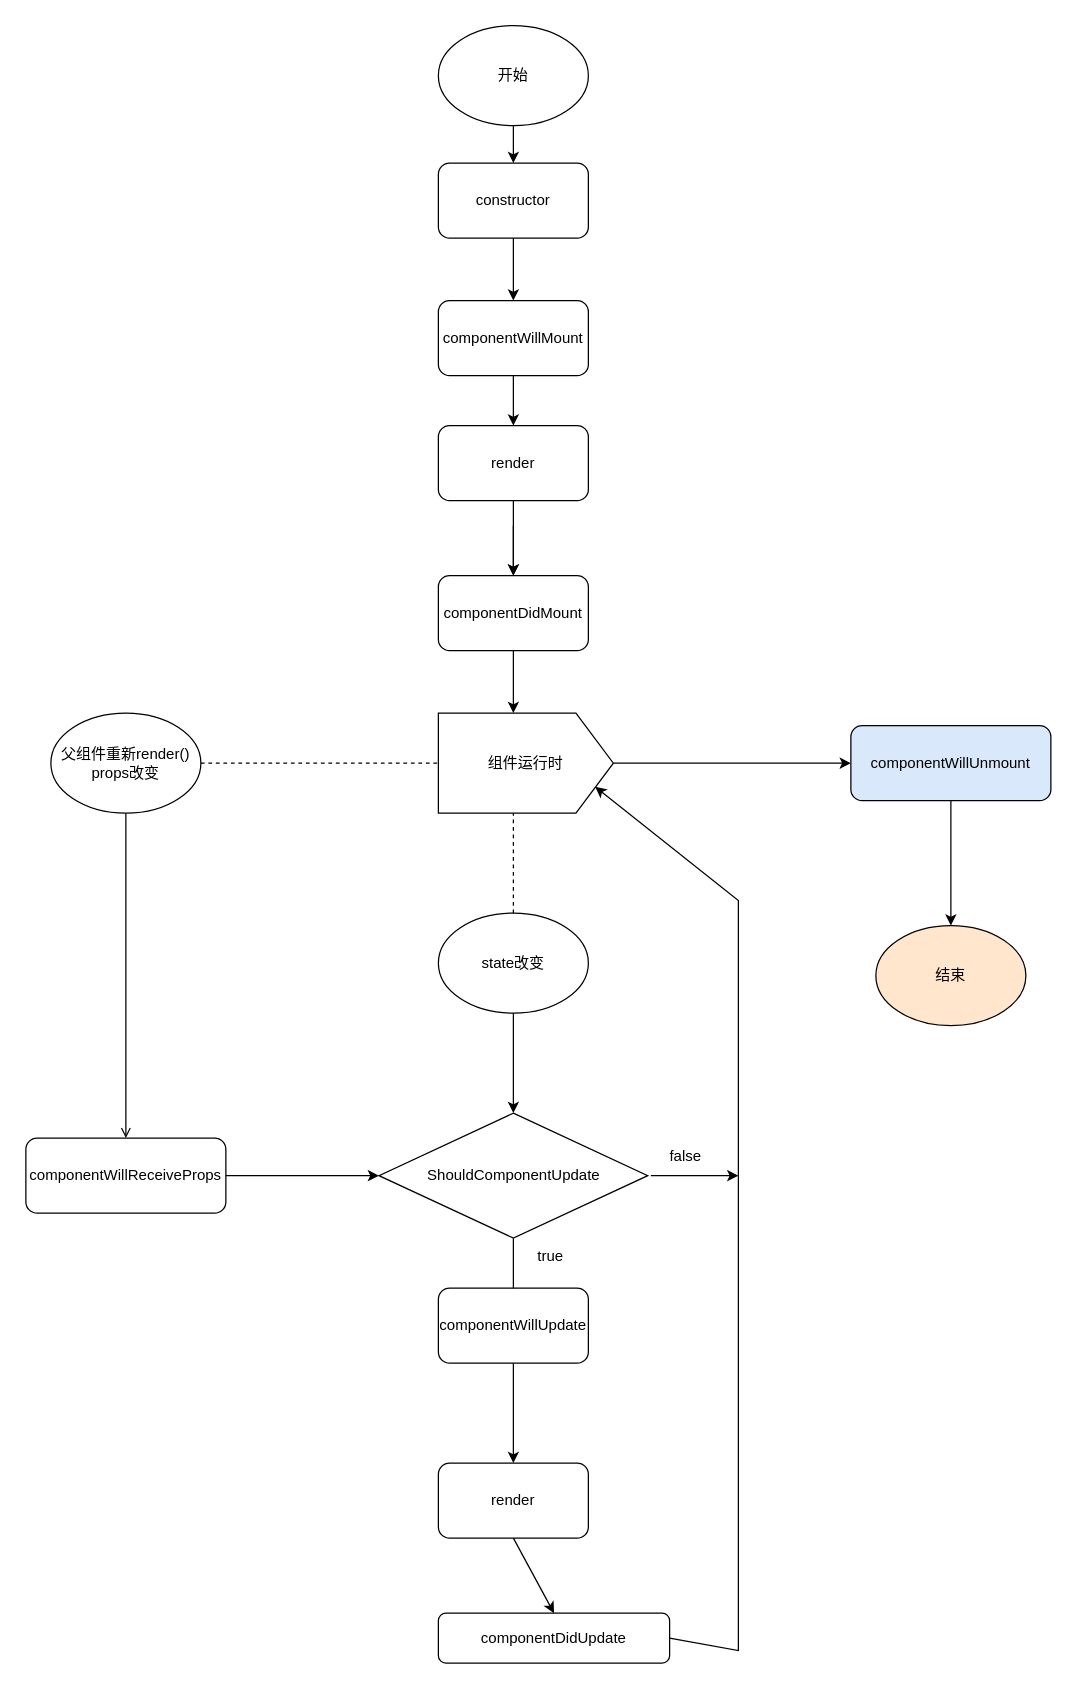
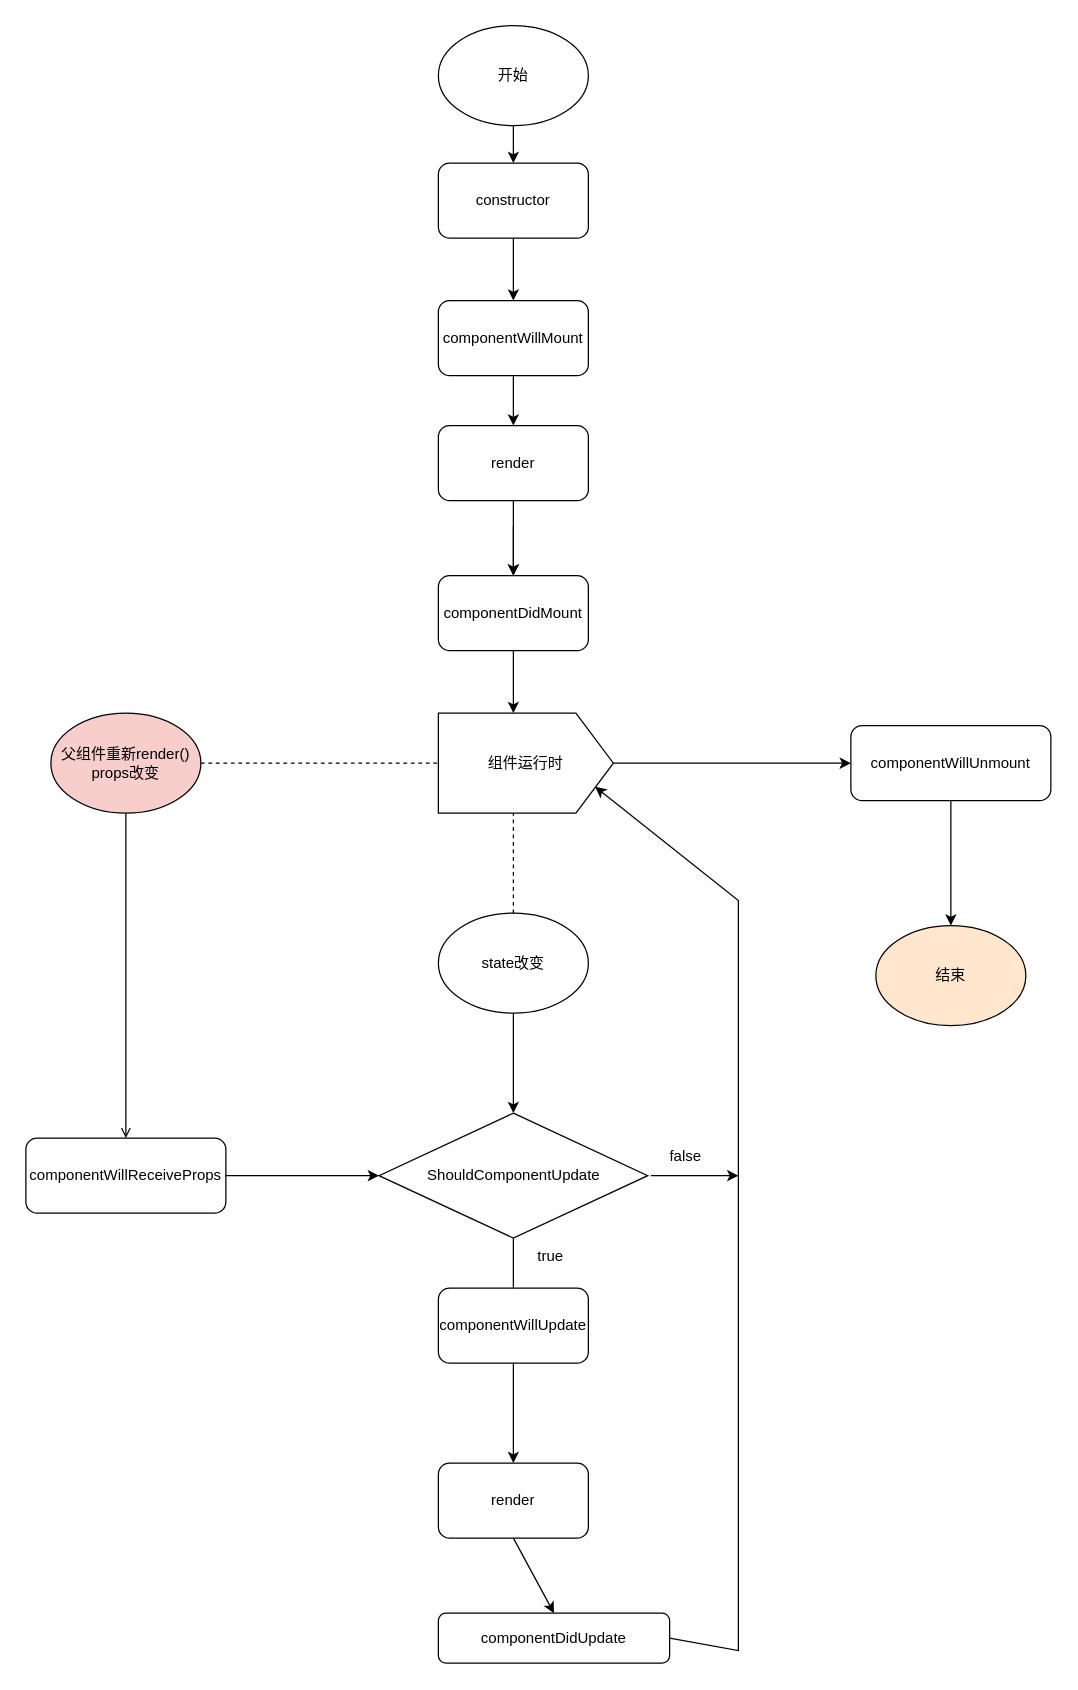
node "父组件重新render() props改变": fillcolor #ffffff -> #f8cecc
node "componentWillUnmount": fillcolor #dae8fc -> #ffffff
